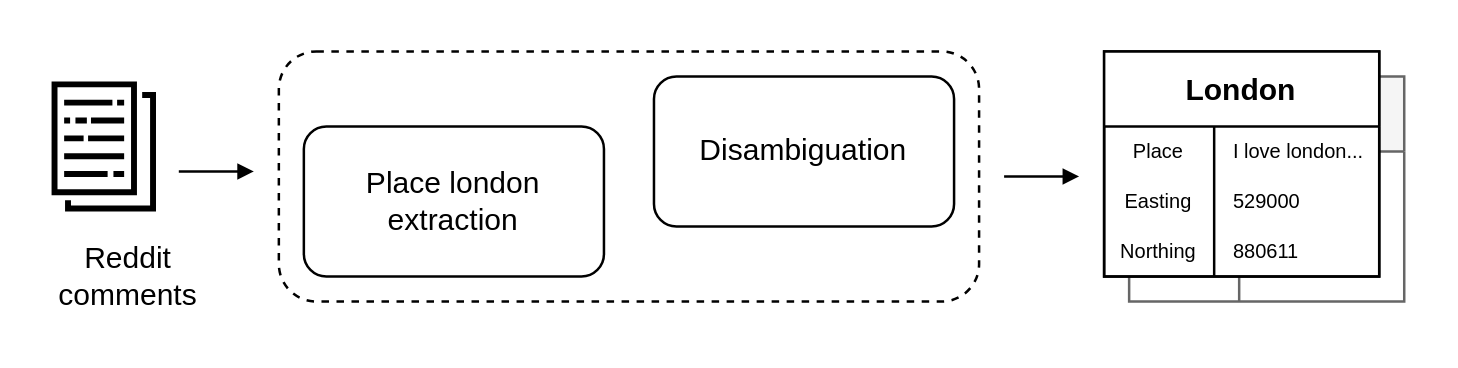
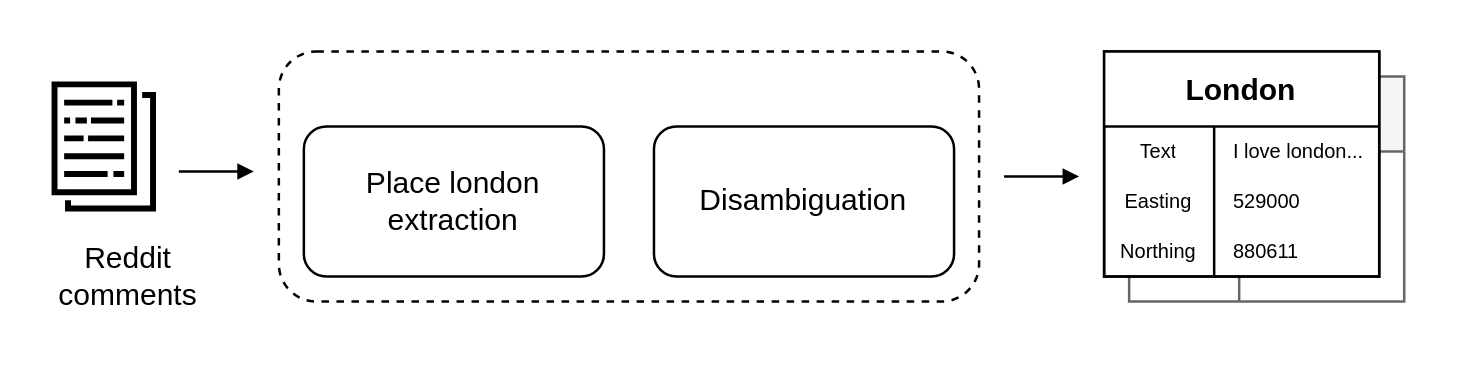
node "Disambiguation": moved (804, 151) -> (804, 201)
node "Place": label "Place" -> "Text"
